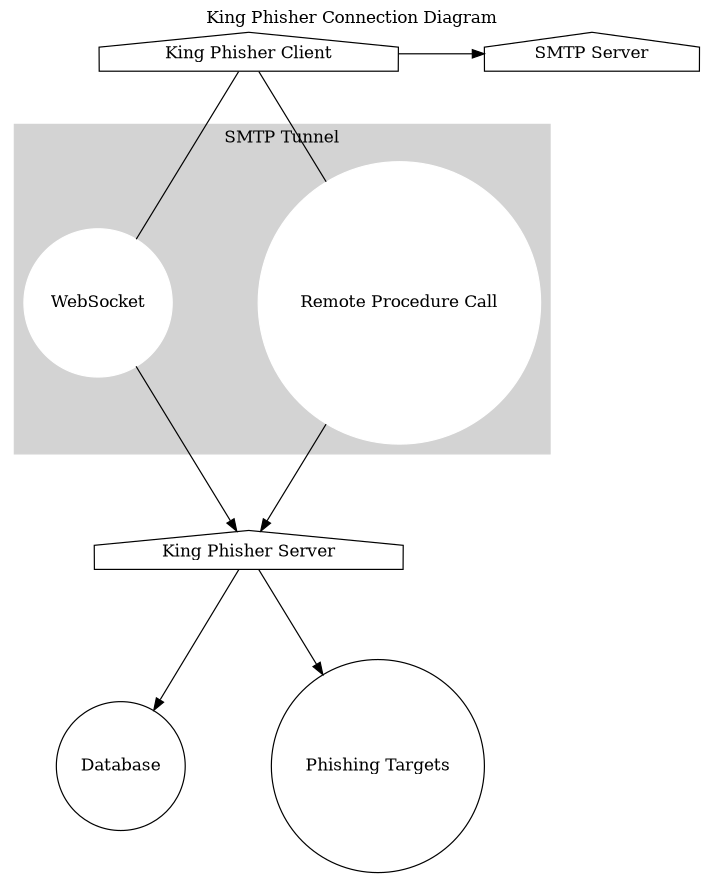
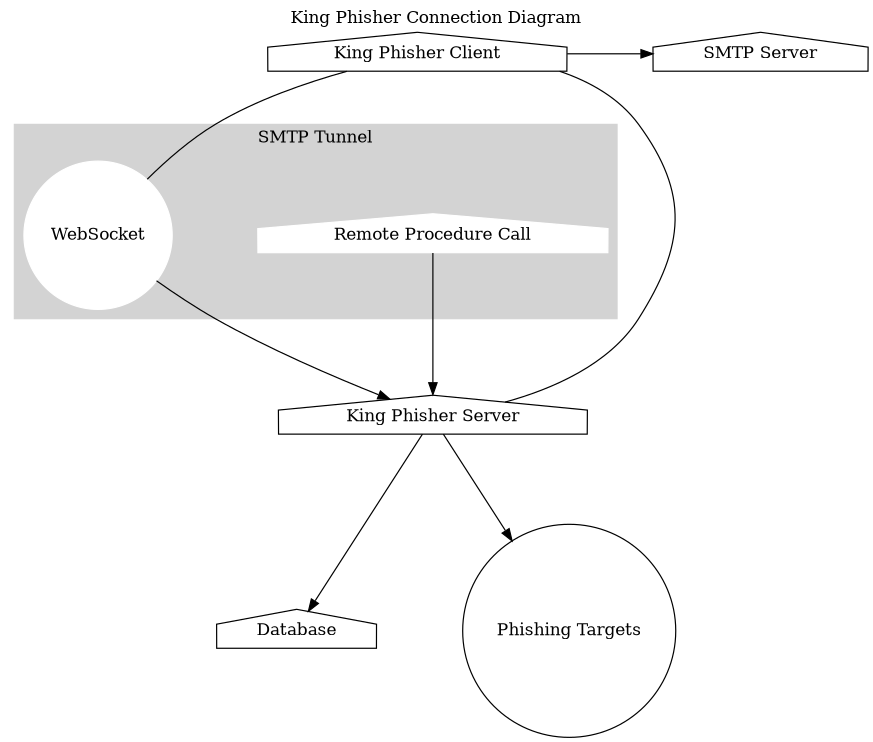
edge "King Phisher Client" -- "Remote Procedure Call": now "King Phisher Client" -- "King Phisher Server"
node "Remote Procedure Call": shape circle -> house
node "Database": shape circle -> house
